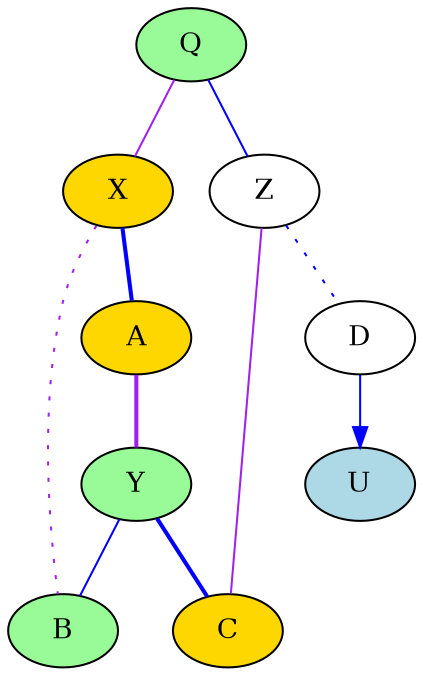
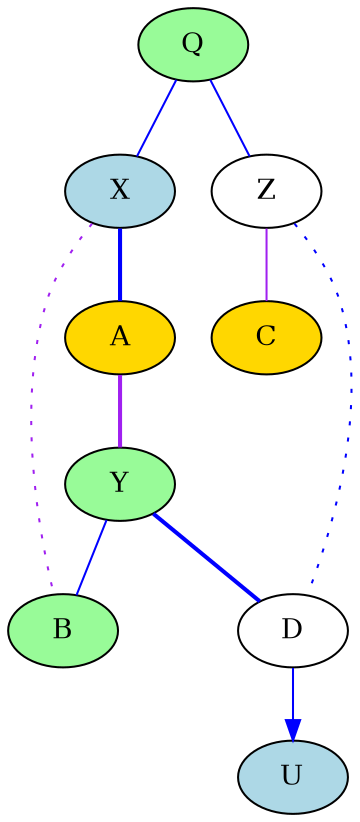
edge "Q" -- "X": color purple -> blue
node "X": fillcolor gold -> lightblue
edge "Y" -- "C": now "Y" -- "D"
